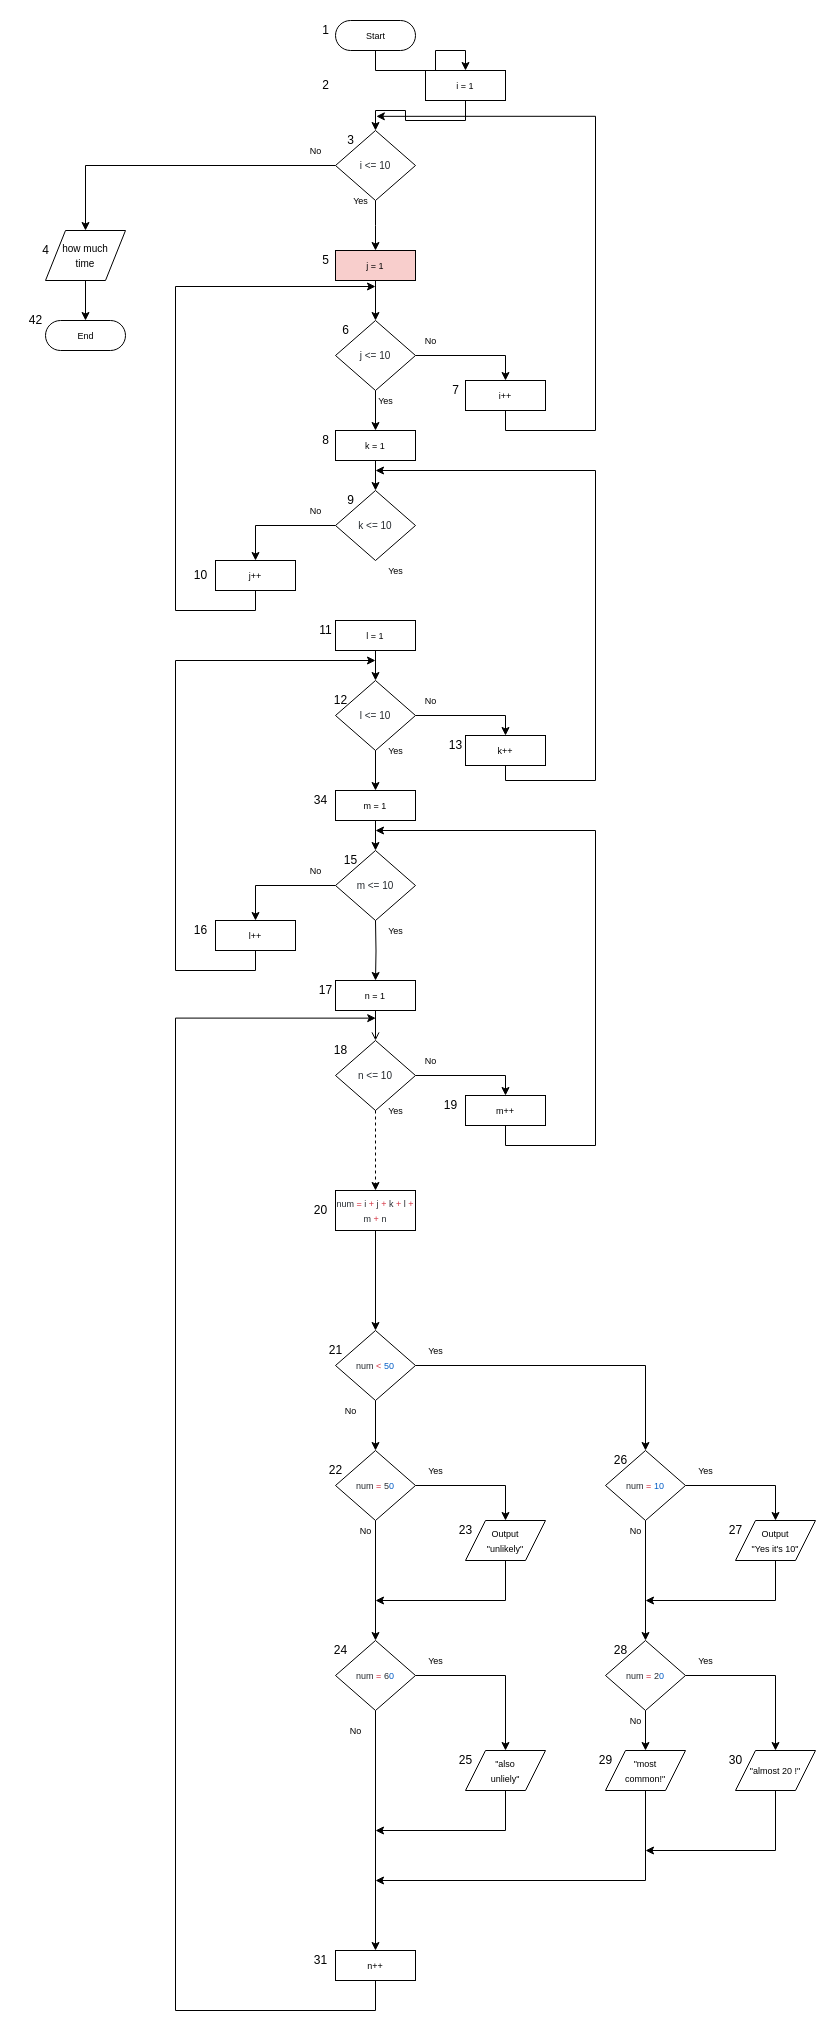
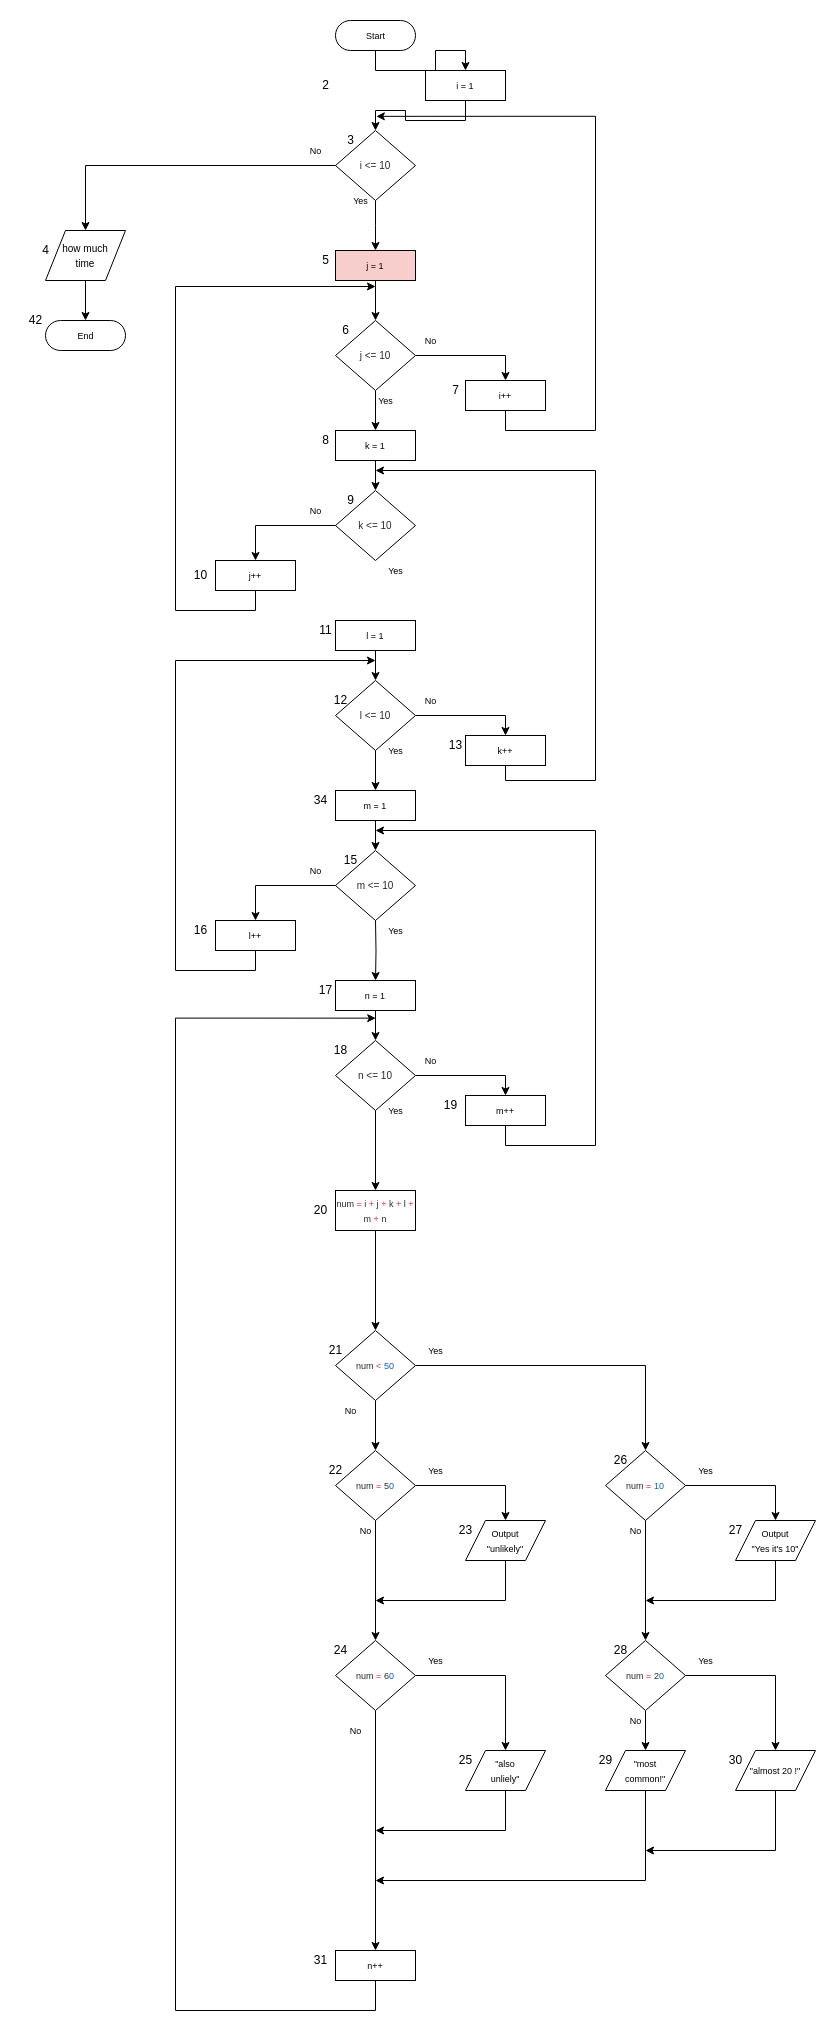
node "1": removed
edge "n = 1" -> "n <= 10": arrowhead open -> classic
edge "n <= 10" -> "num = i + j + k + l + m + n": style dashed -> solid
